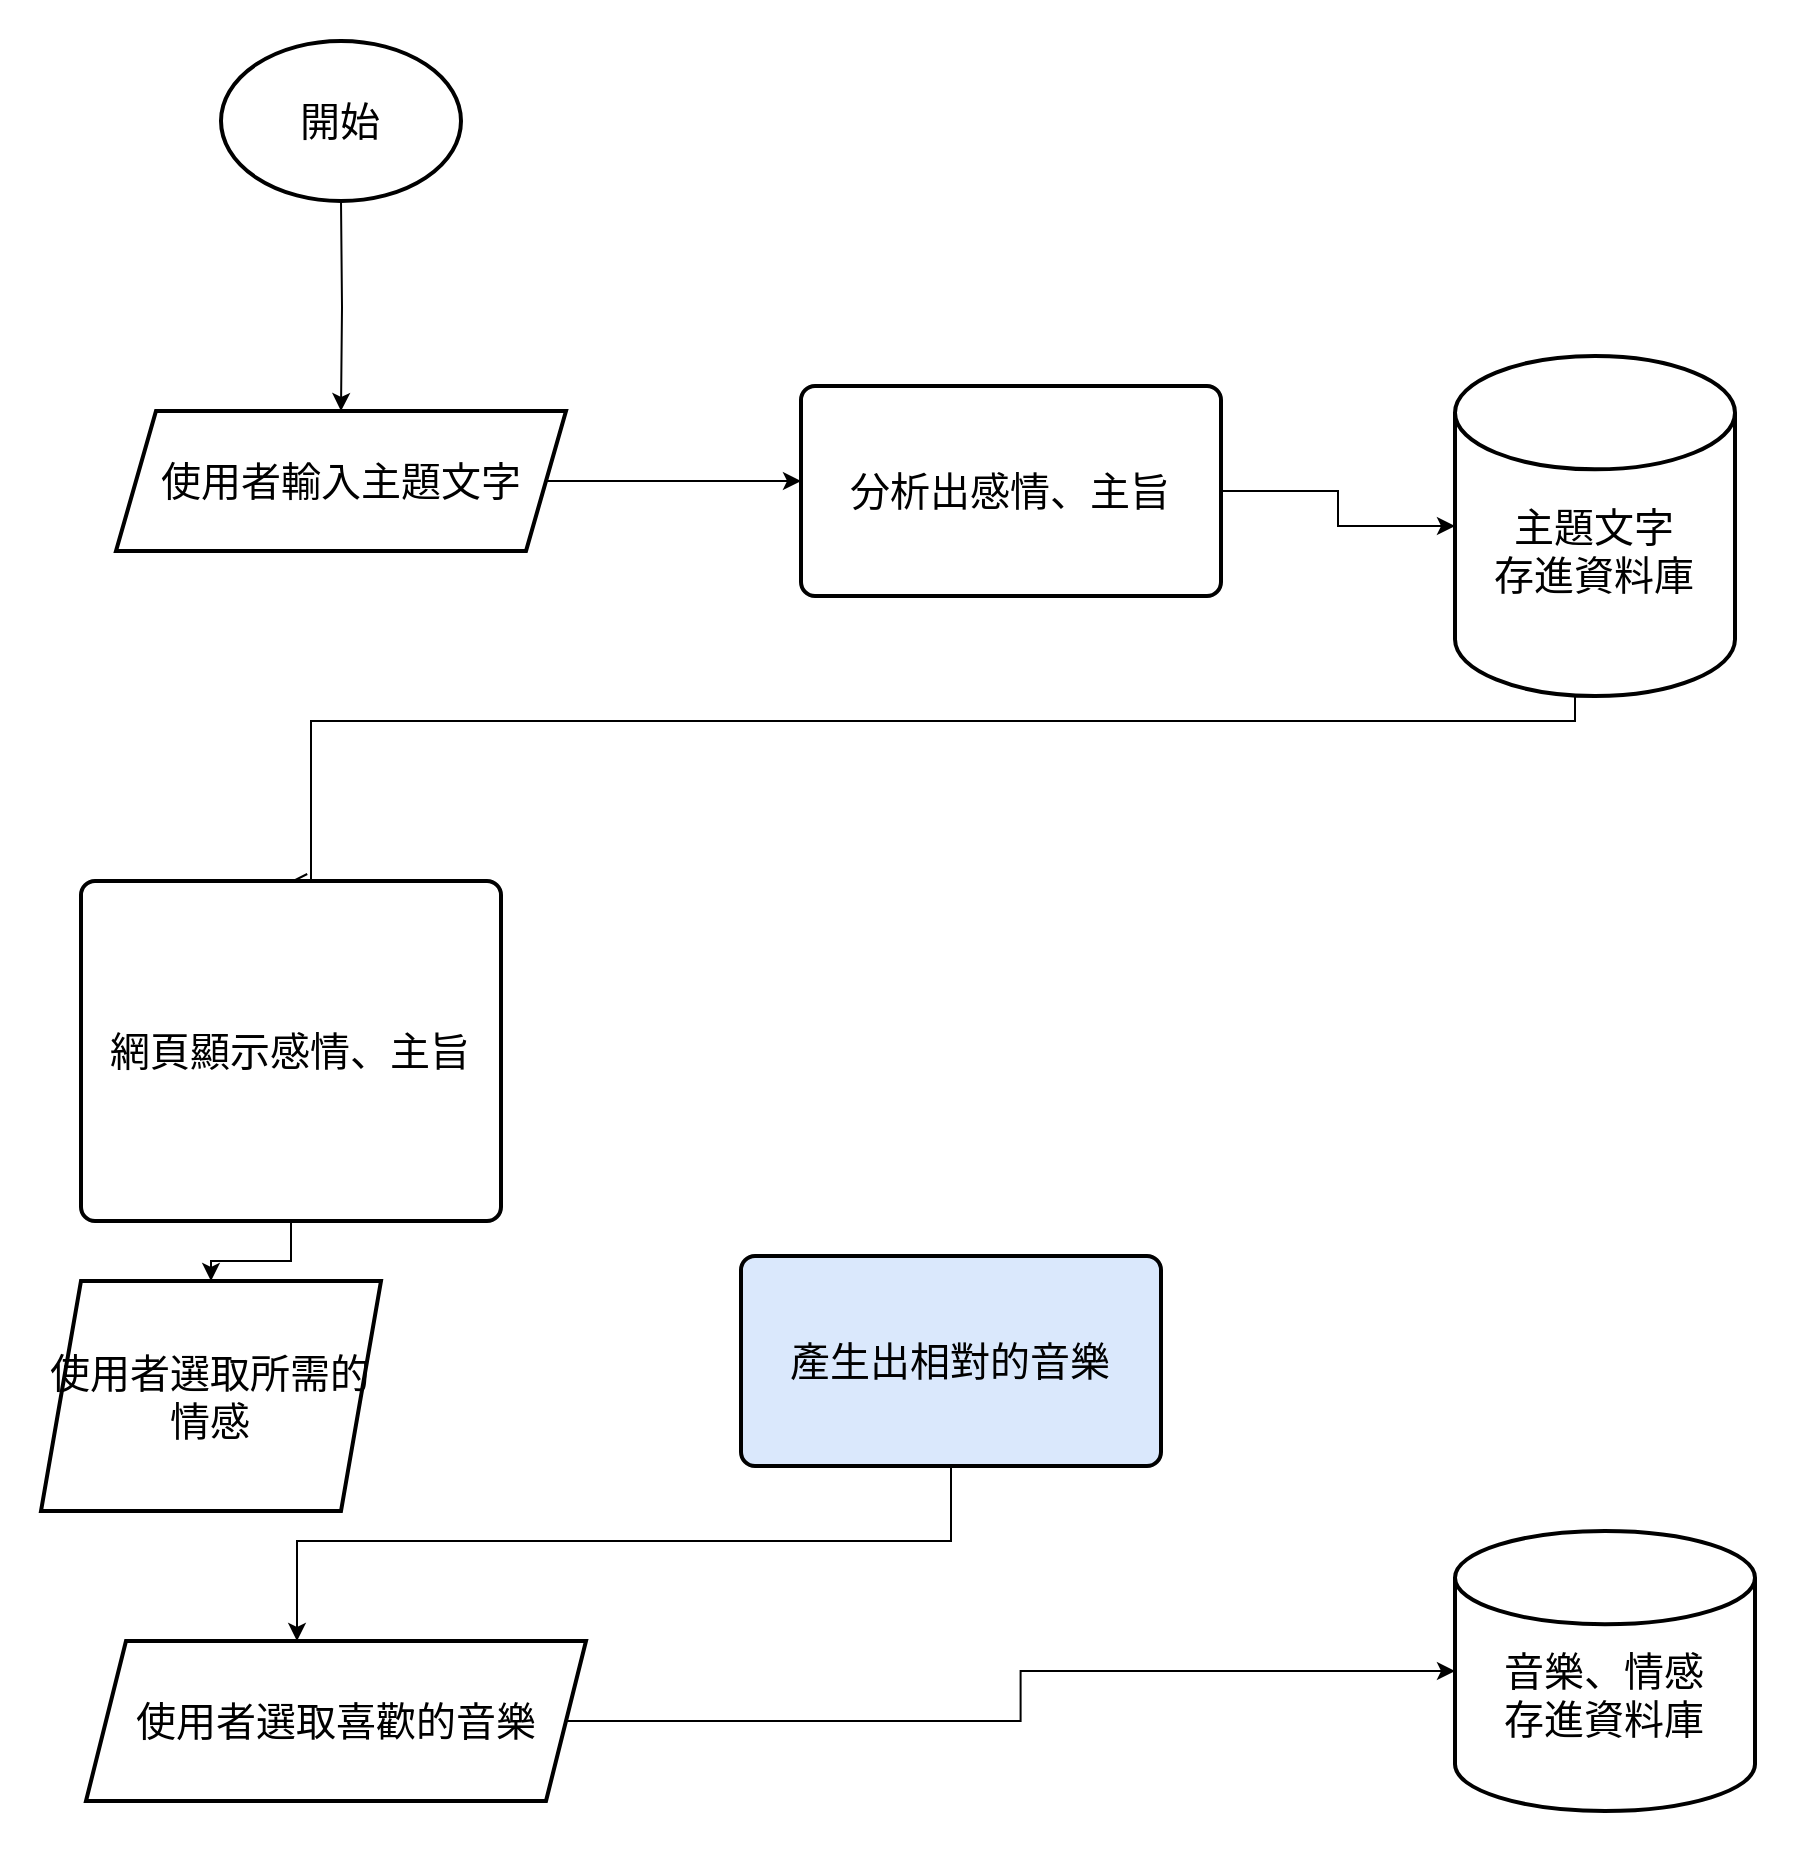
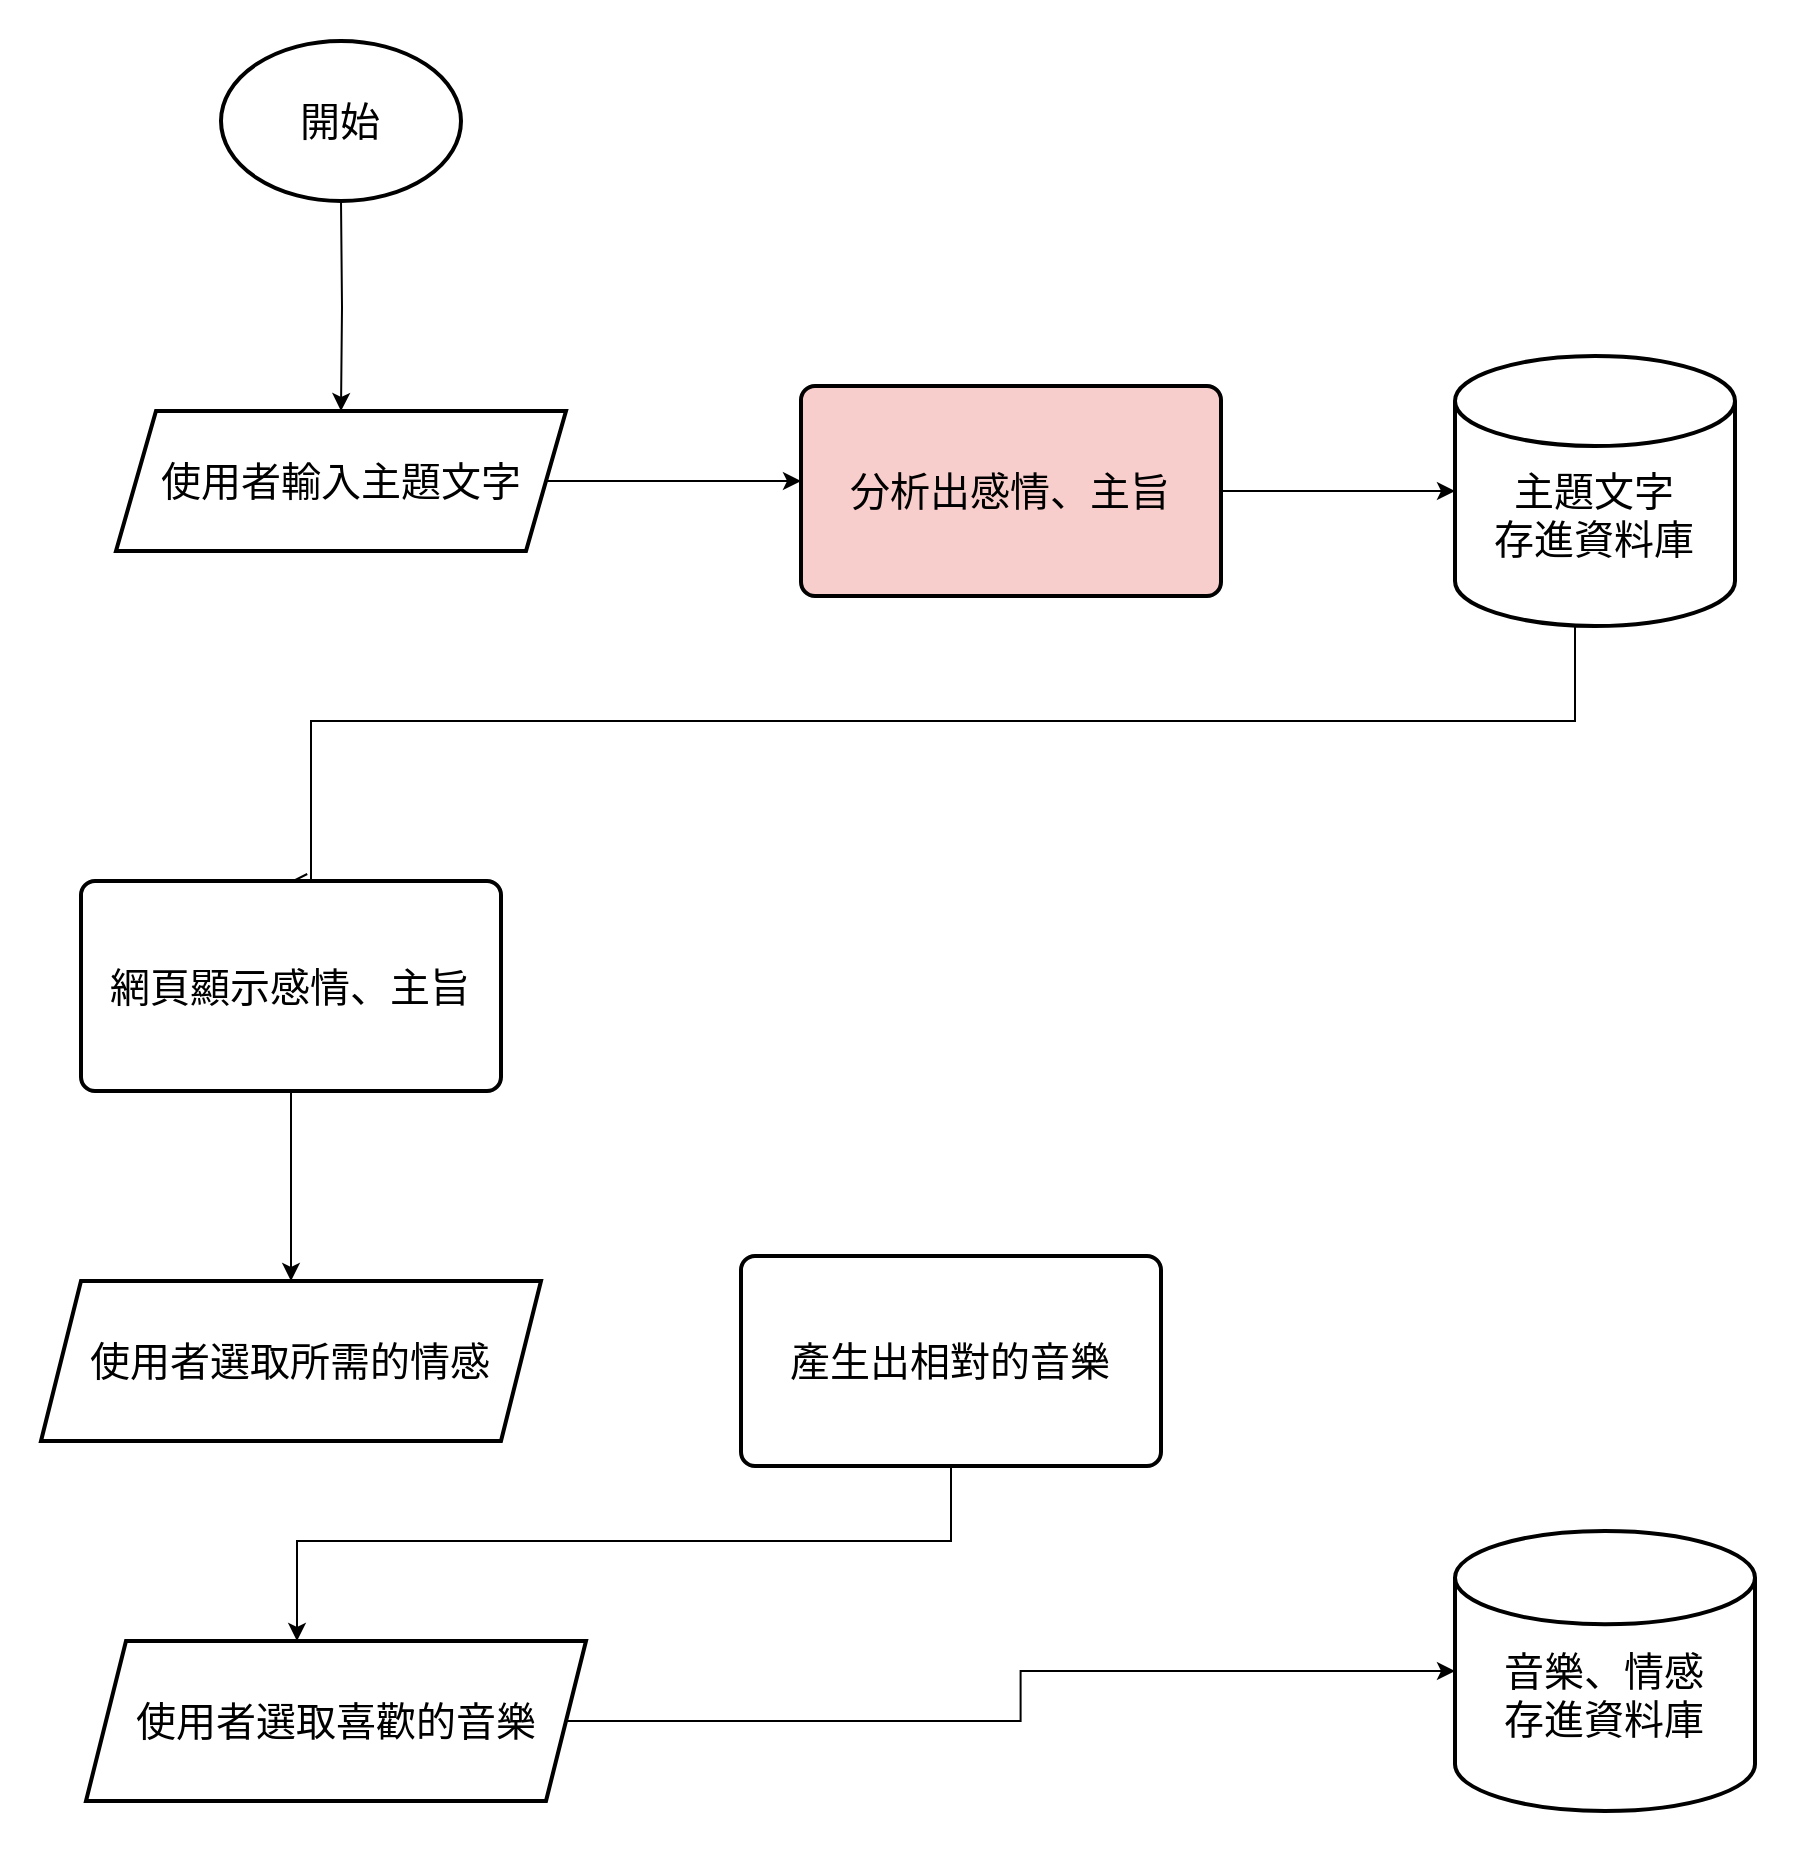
node "分析出感情、主旨": fillcolor #ffffff -> #f8cecc
node "主題文字 存進資料庫": size 280x340 -> 280x270
node "網頁顯示感情、主旨": size 420x340 -> 420x210
node "產生出相對的音樂": fillcolor #dae8fc -> #ffffff
node "使用者選取所需的情感": size 340x230 -> 500x160
